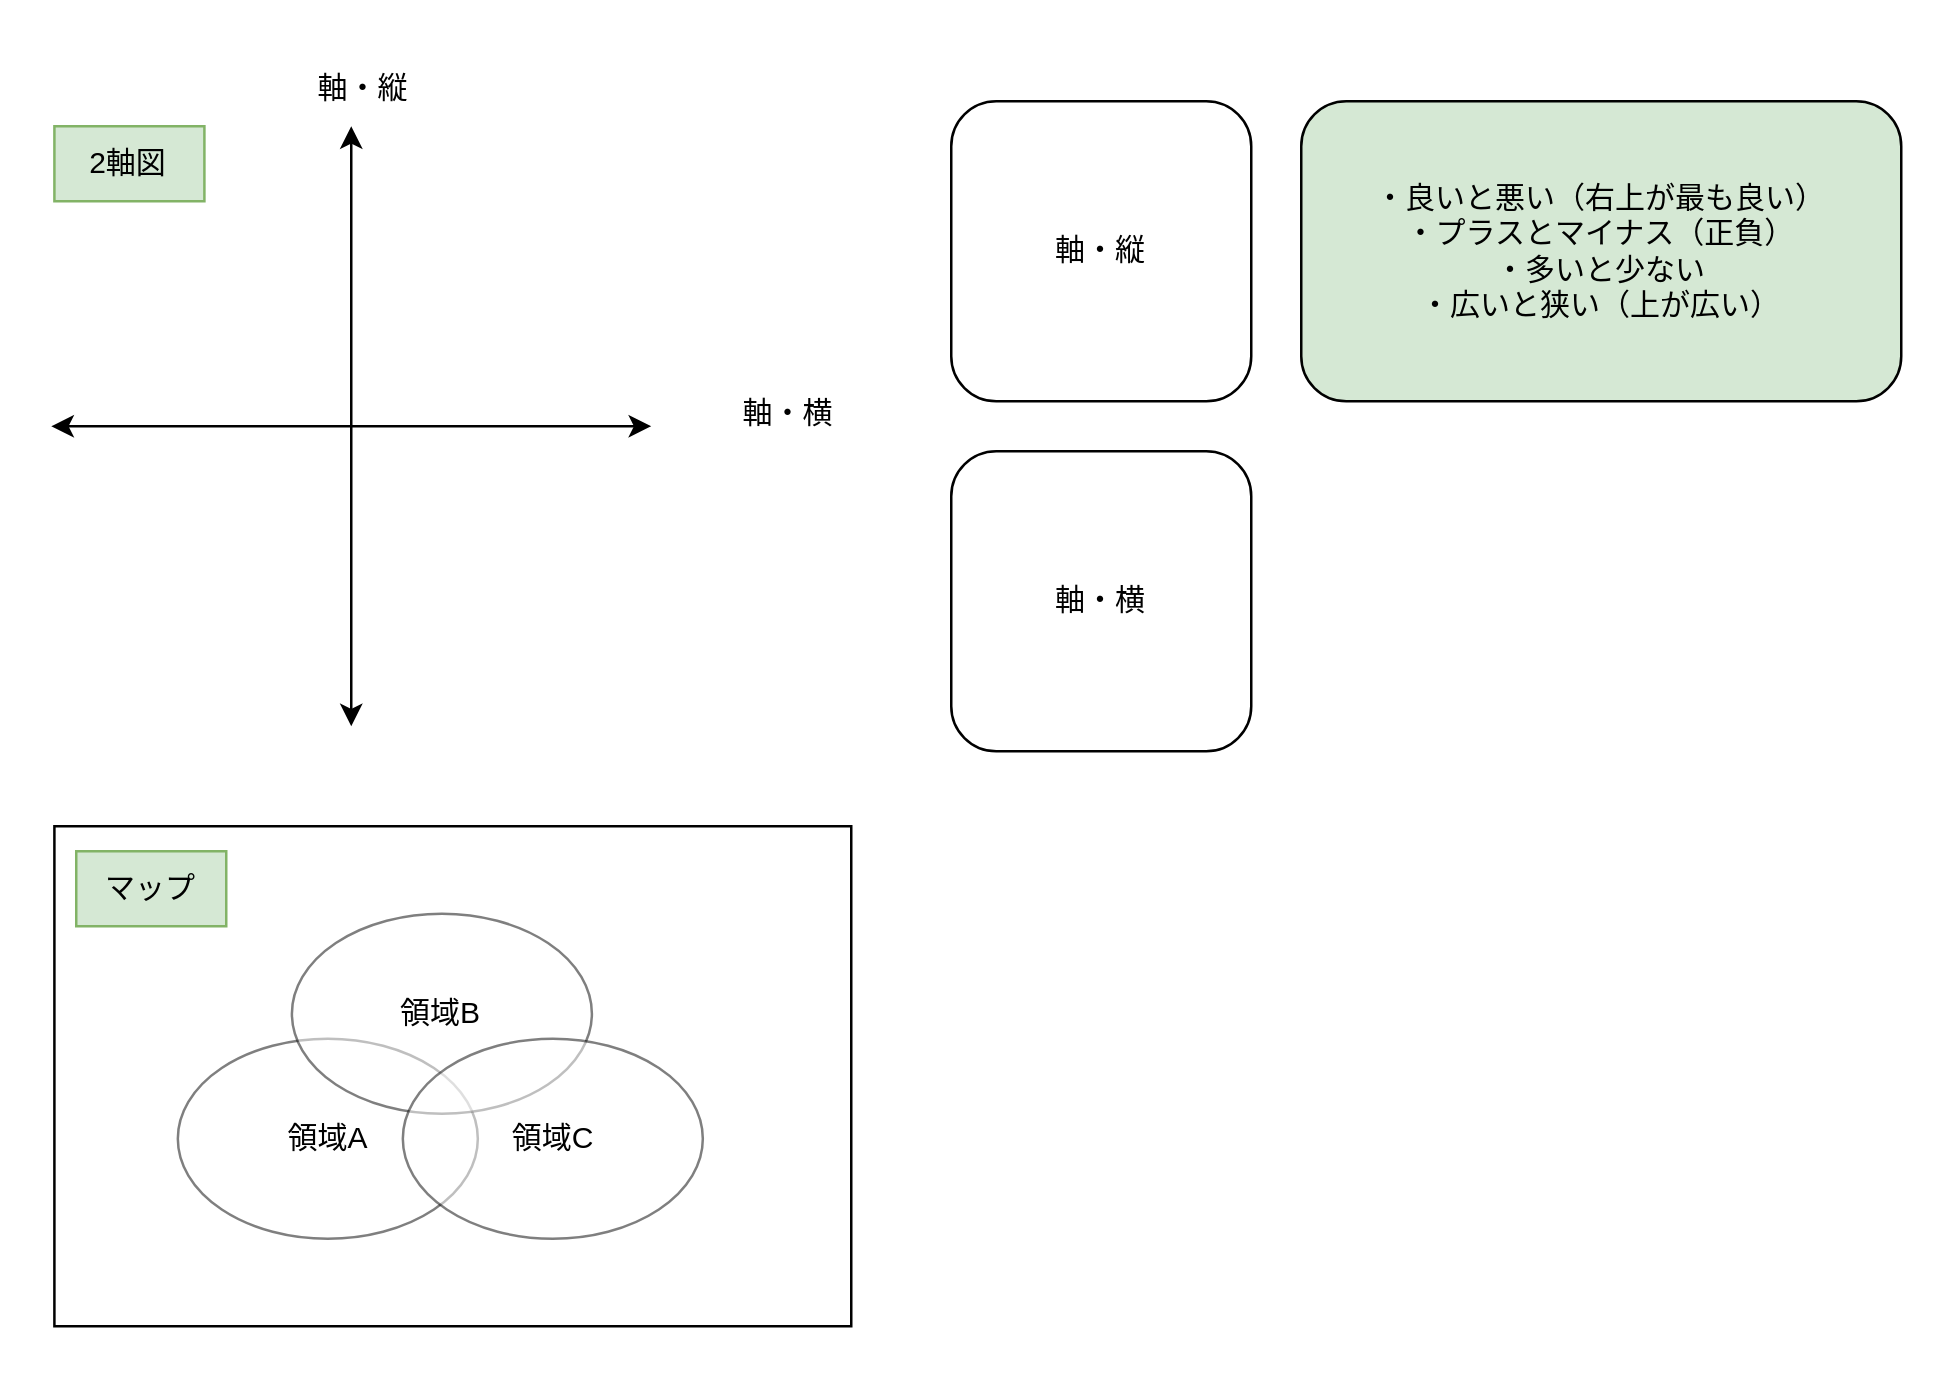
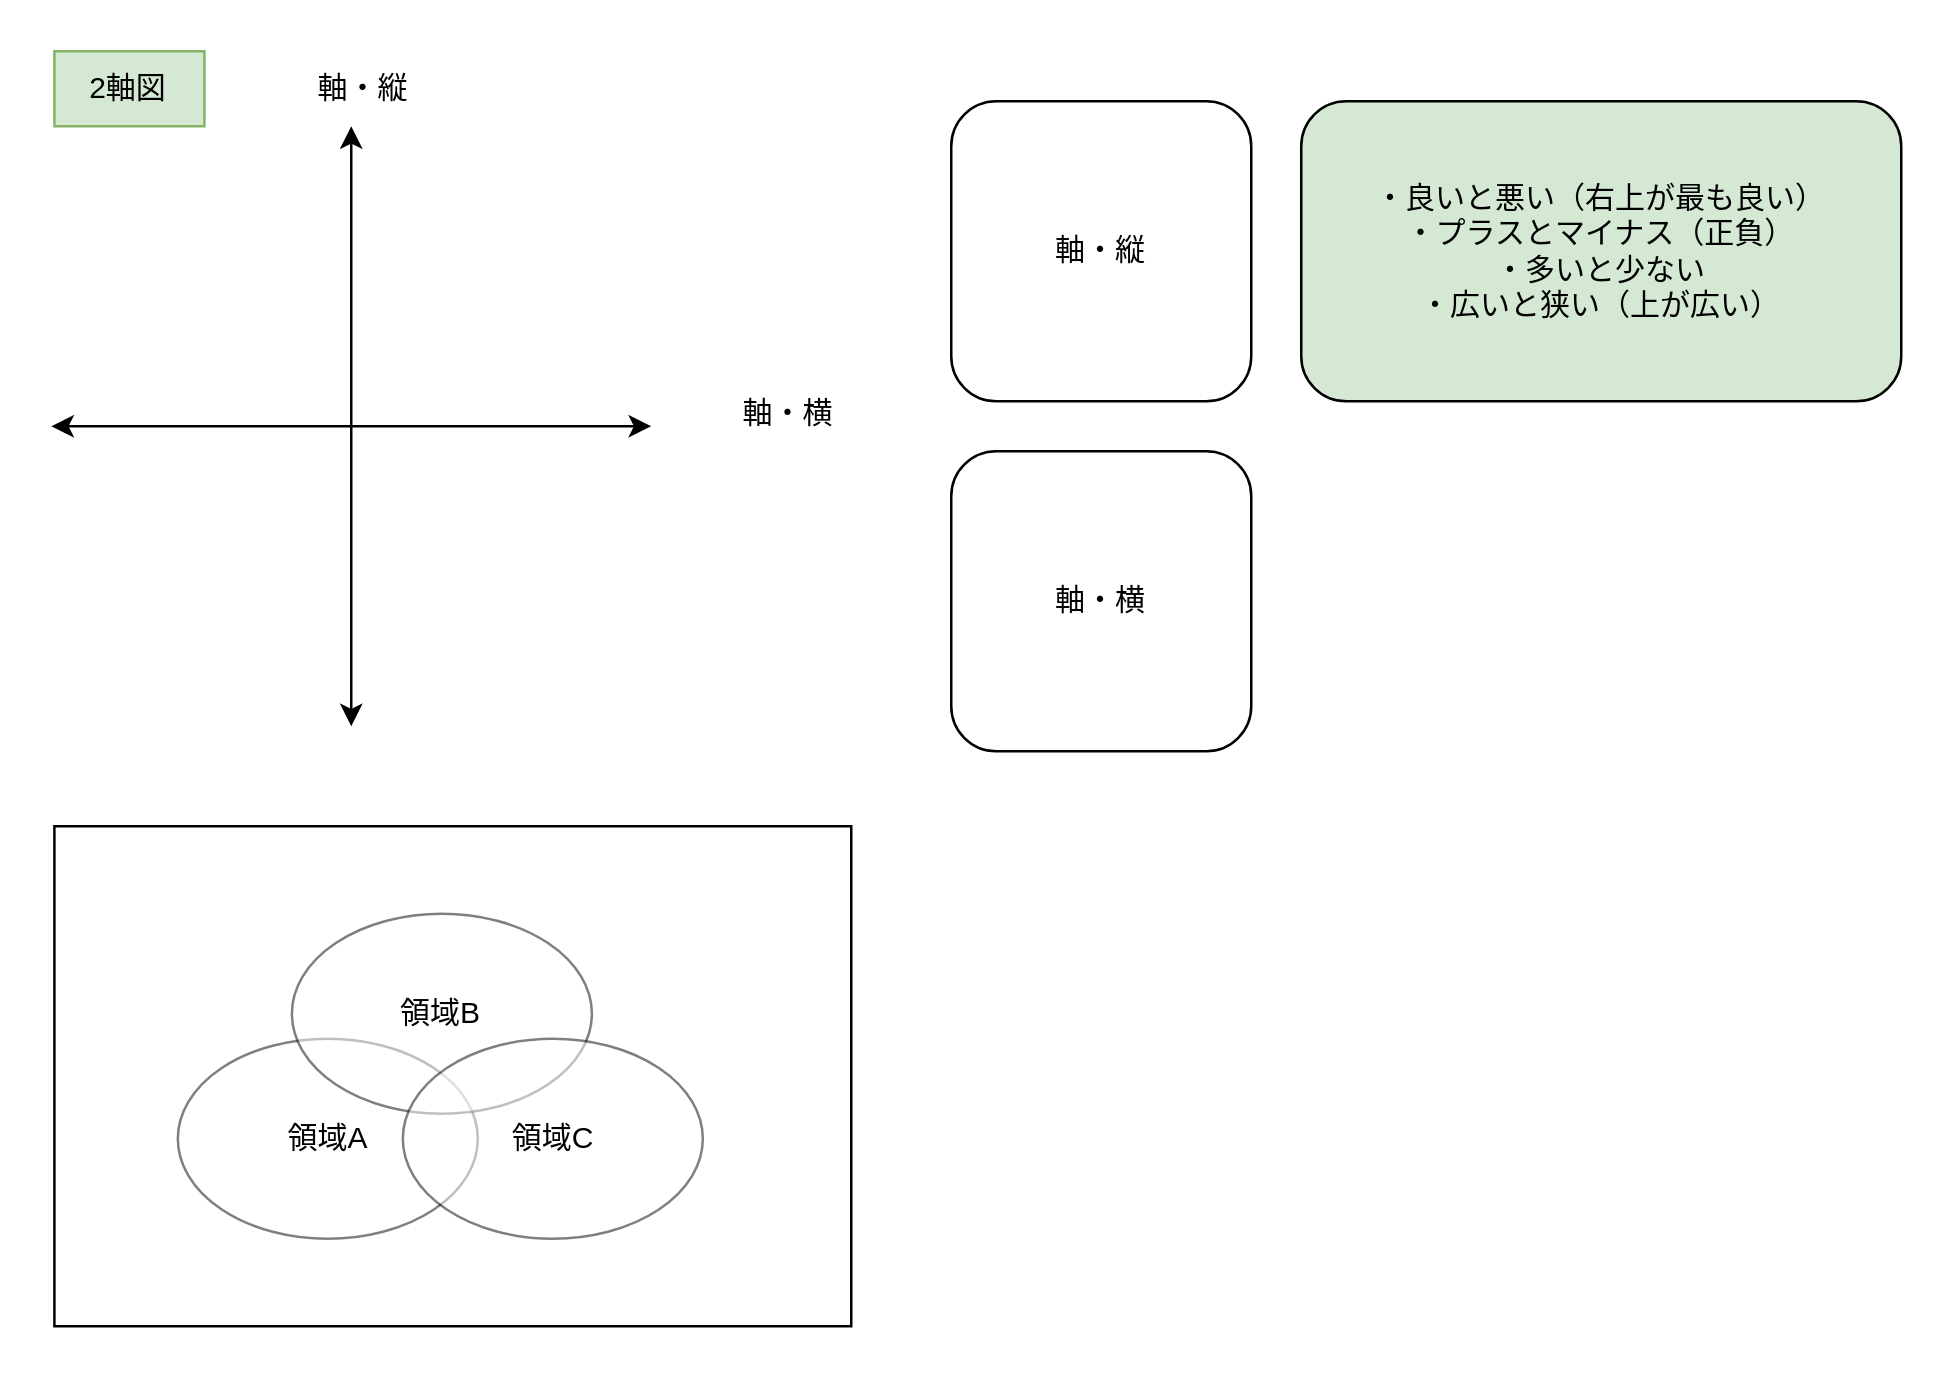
node "2軸図": moved (129, 164) -> (129, 89)
node "マップ": removed
